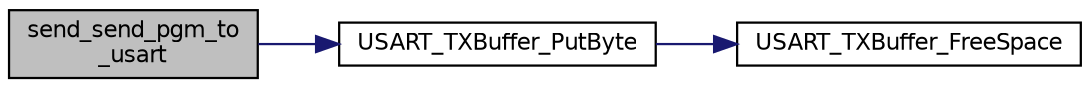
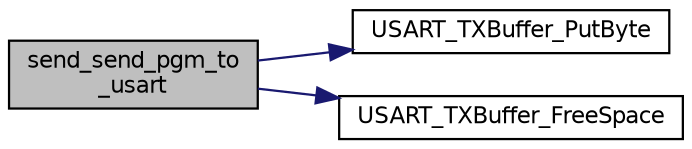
edge "USART_TXBuffer_PutByte" -> "USART_TXBuffer_FreeSpace": now "send_send_pgm_to _usart" -> "USART_TXBuffer_FreeSpace"
